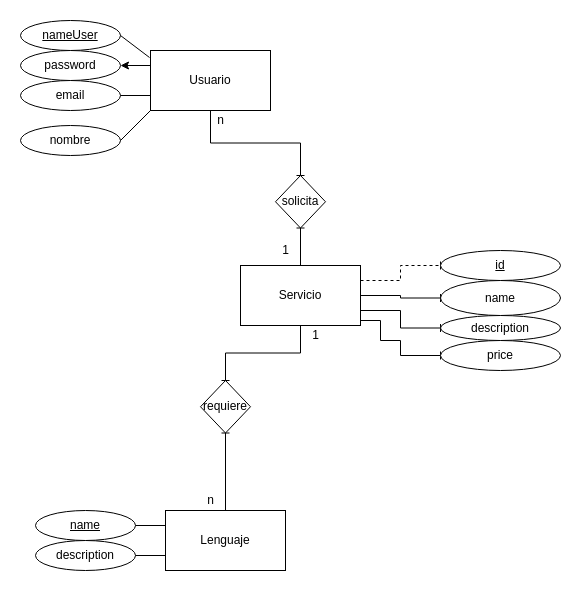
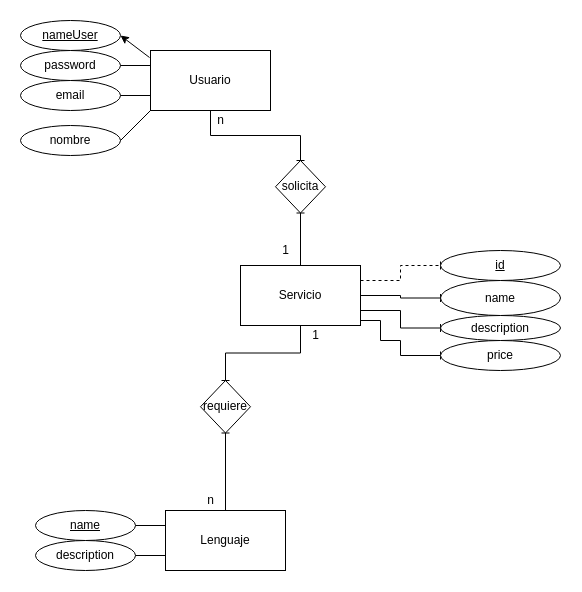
edge "nameUser" -- "Usuario": arrowhead none -> classic
edge "Usuario" -> "password": arrowhead classic -> none
node "solicita": moved (301, 202) -> (301, 187)
